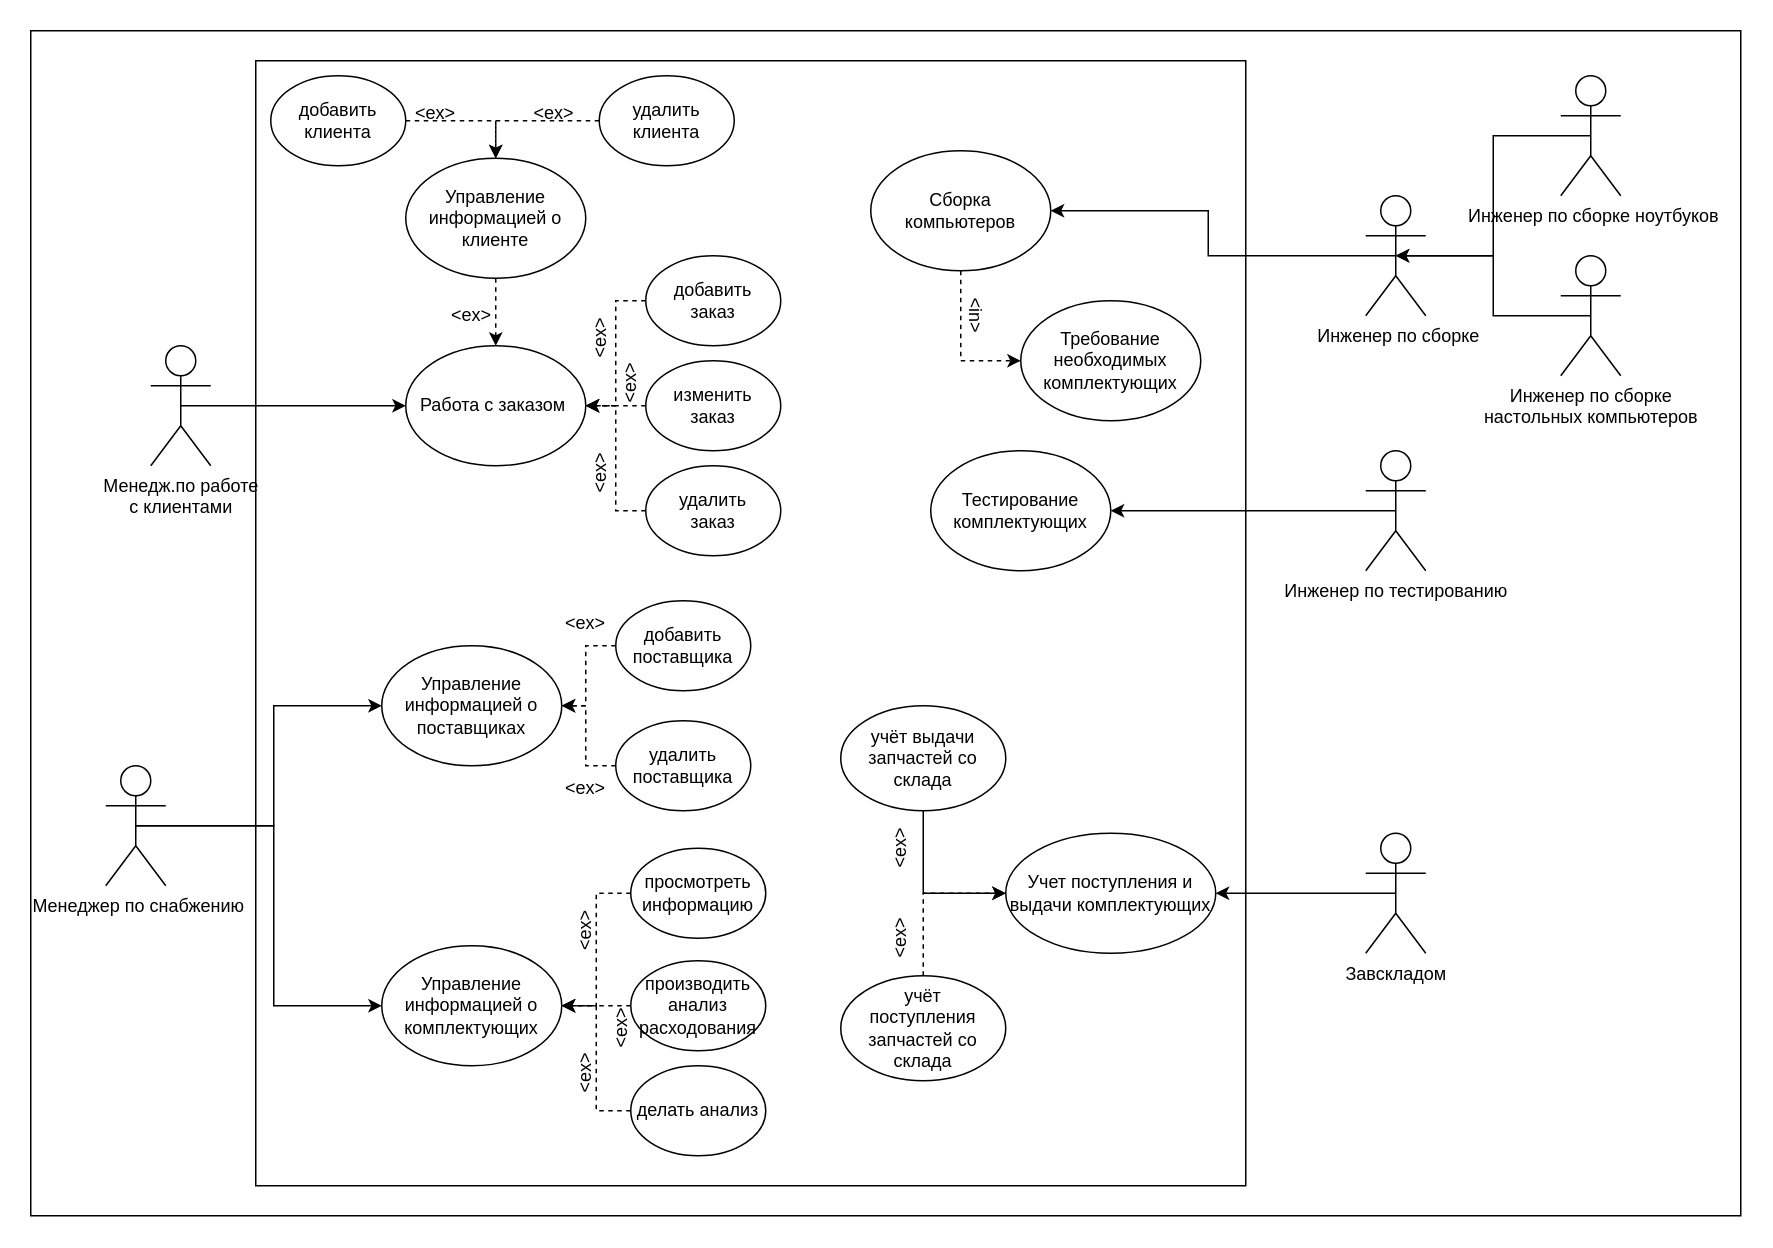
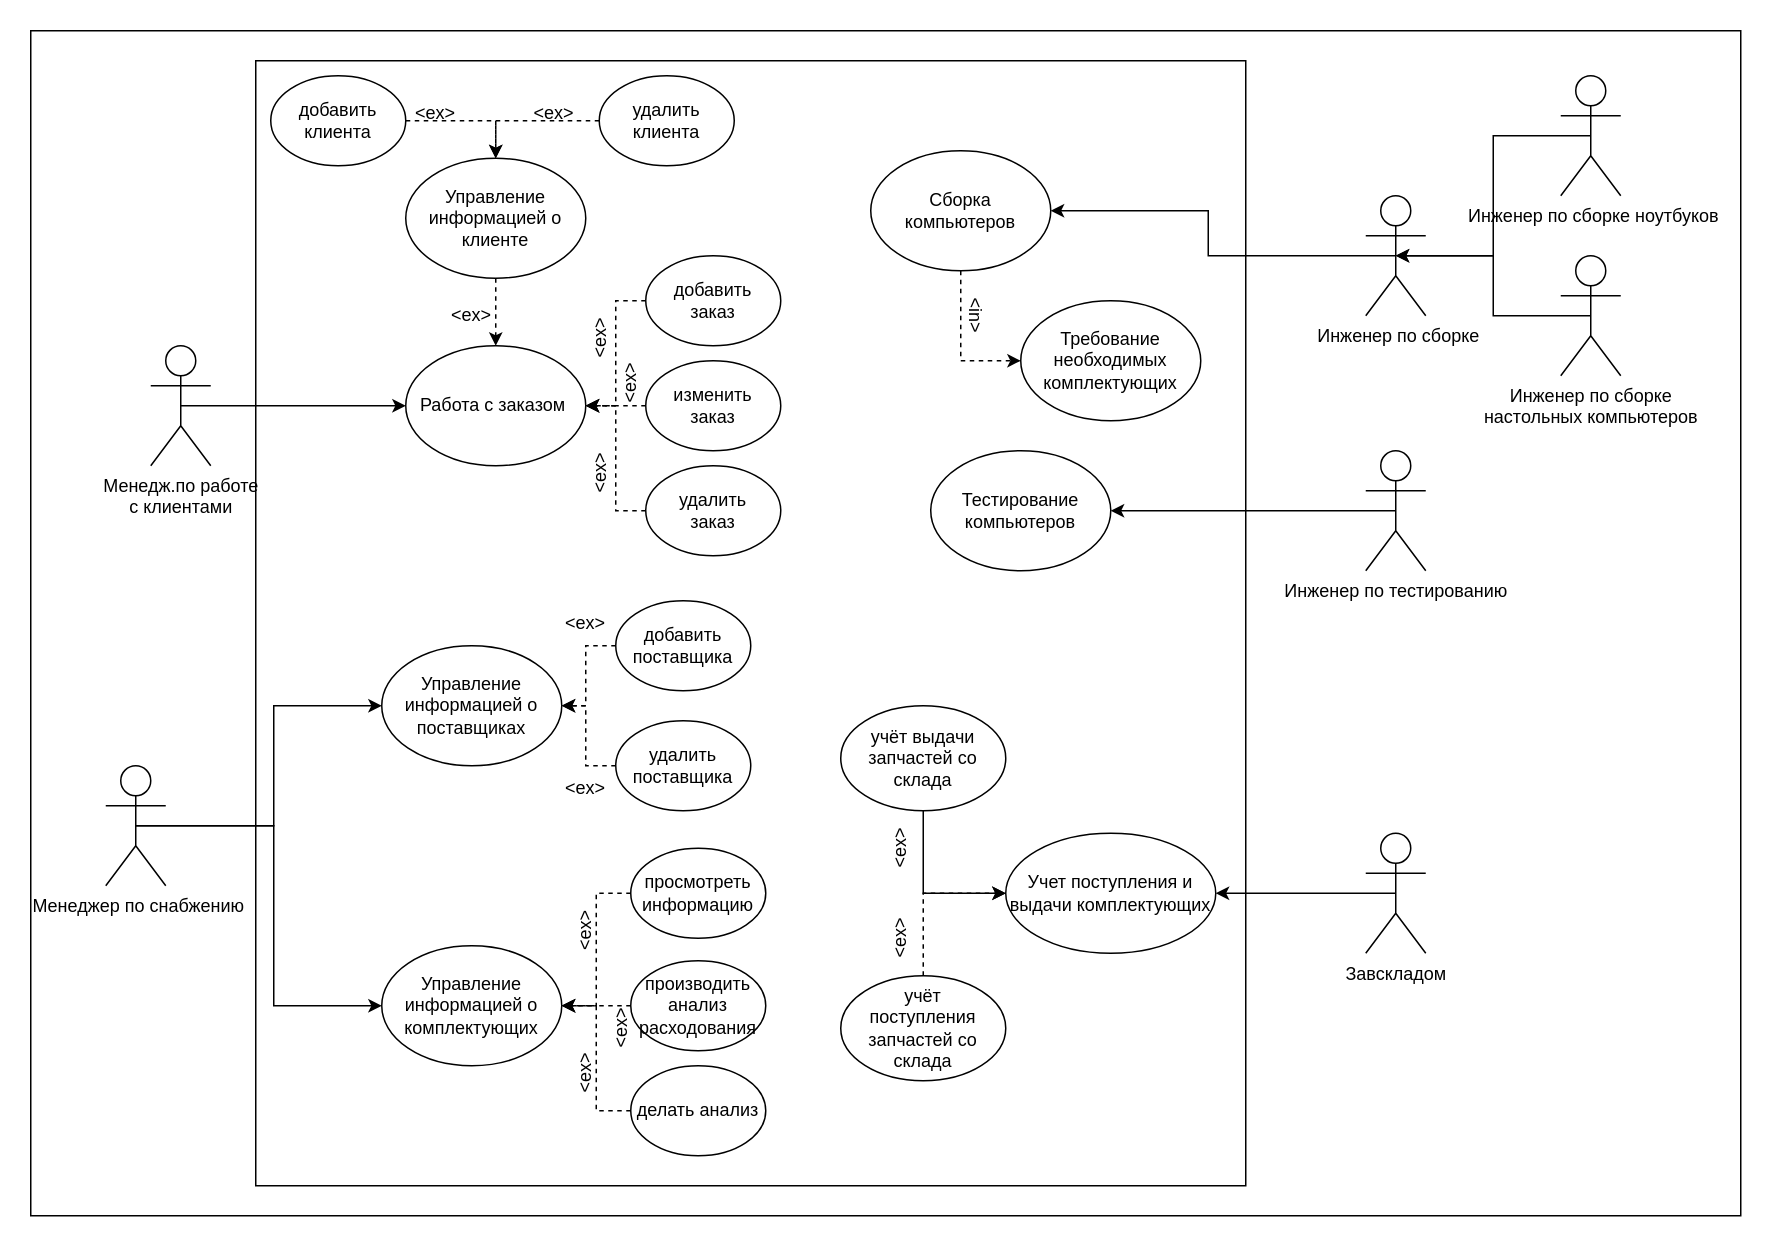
node "Тестирование комплектующих": label "Тестирование комплектующих" -> "Тестирование компьютеров"
